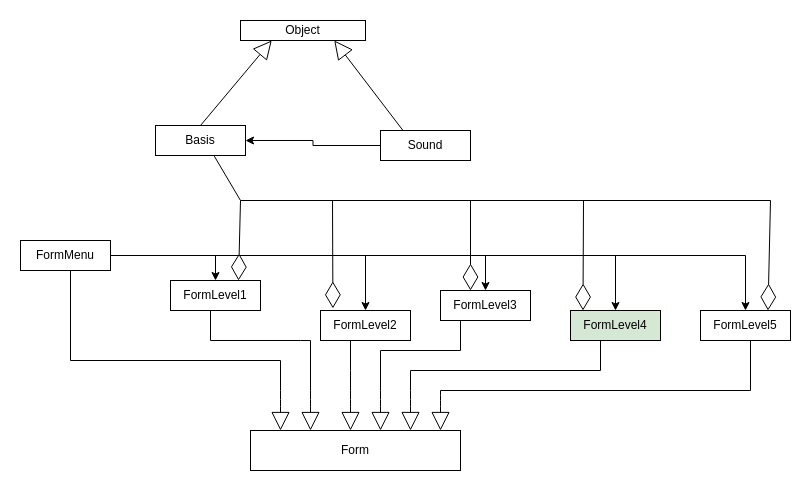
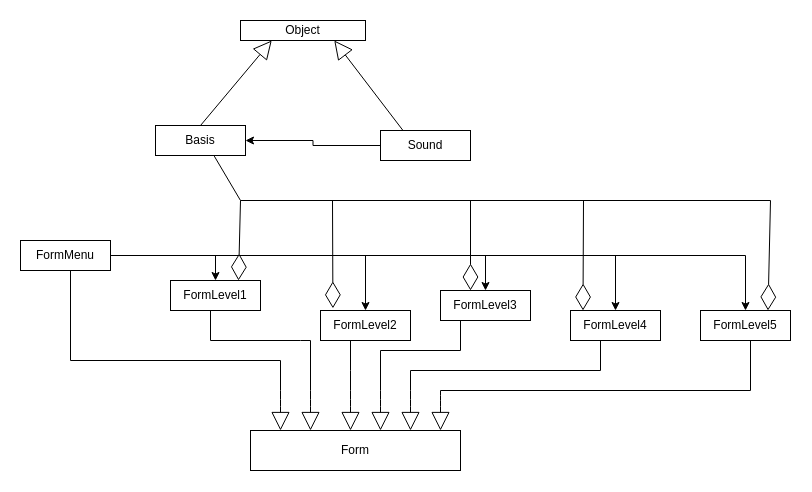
node "FormLevel4": fillcolor #d5e8d4 -> #ffffff
